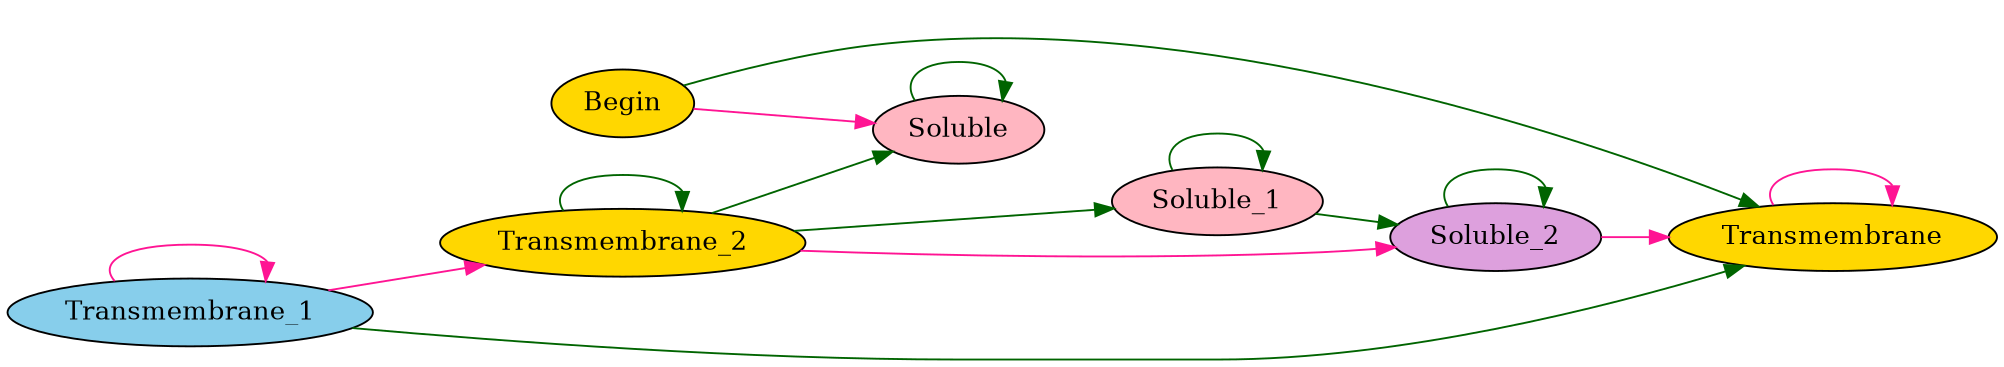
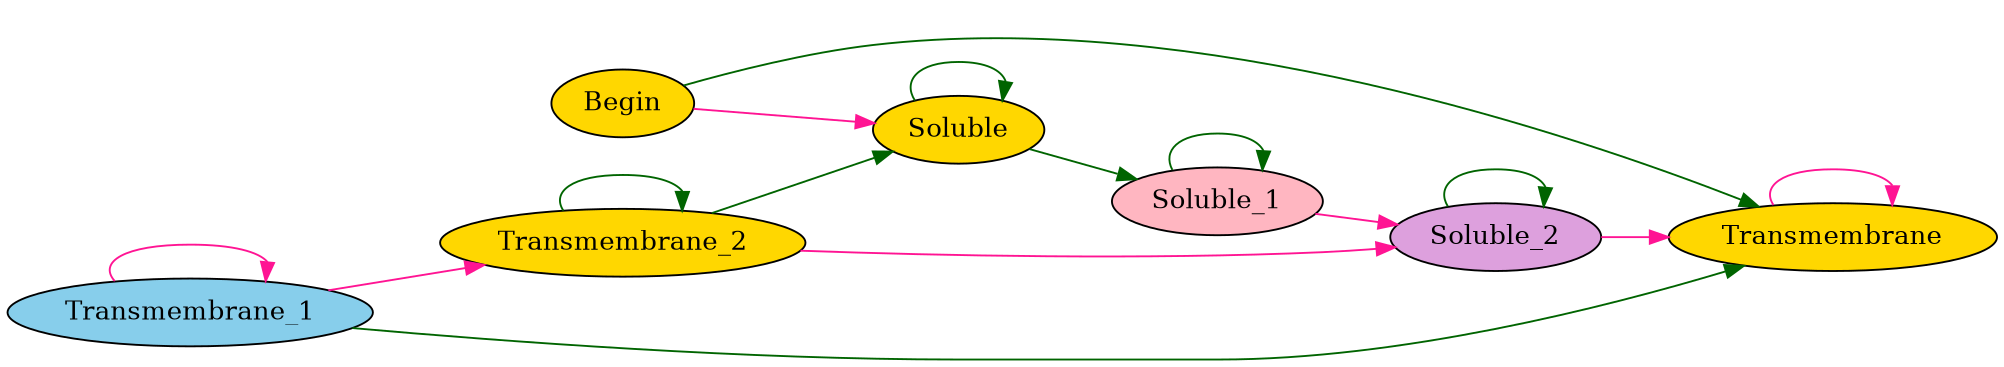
node "Soluble": fillcolor lightpink -> gold
edge "Soluble_1" -> "Soluble_2": color darkgreen -> deeppink
edge "Transmembrane_2" -> "Soluble_1": now "Soluble" -> "Soluble_1"
